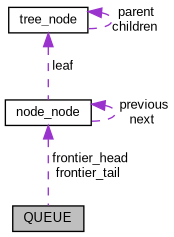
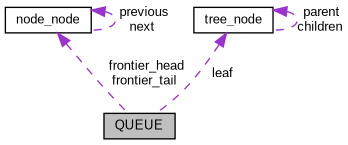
edge "node_node" -> "tree_node": now "QUEUE" -> "tree_node"
